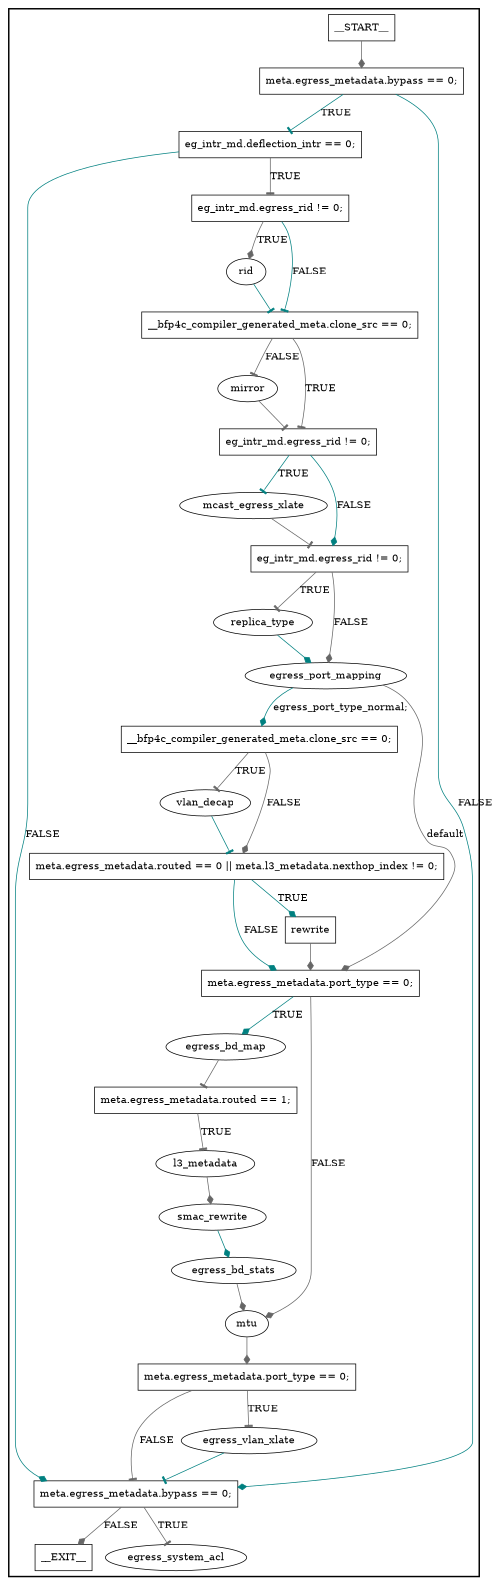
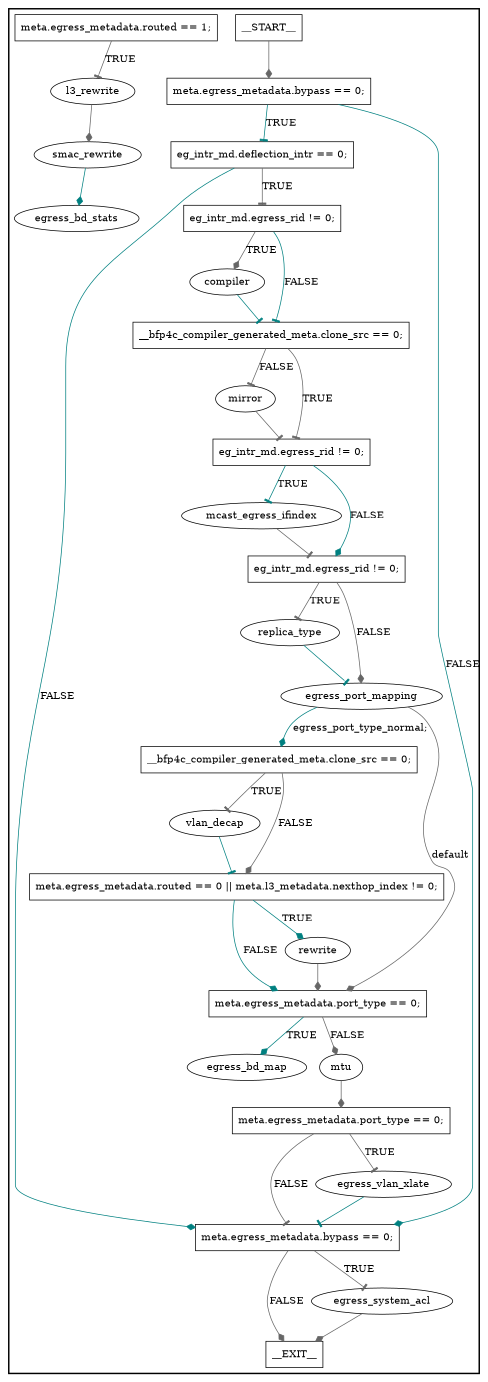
node "rid": label "rid" -> "compiler"
node "mcast_egress_xlate": label "mcast_egress_xlate" -> "mcast_egress_ifindex"
edge "replica_type" -> "egress_port_mapping": arrowhead diamond -> tee
node "rewrite": shape box -> ellipse
edge "egress_bd_map" -> "meta.egress_metadata.routed == 1;": removed
node "l3_metadata": label "l3_metadata" -> "l3_rewrite"
edge "egress_bd_stats" -> "mtu": removed
edge "egress_system_acl" -> "__EXIT__": added
